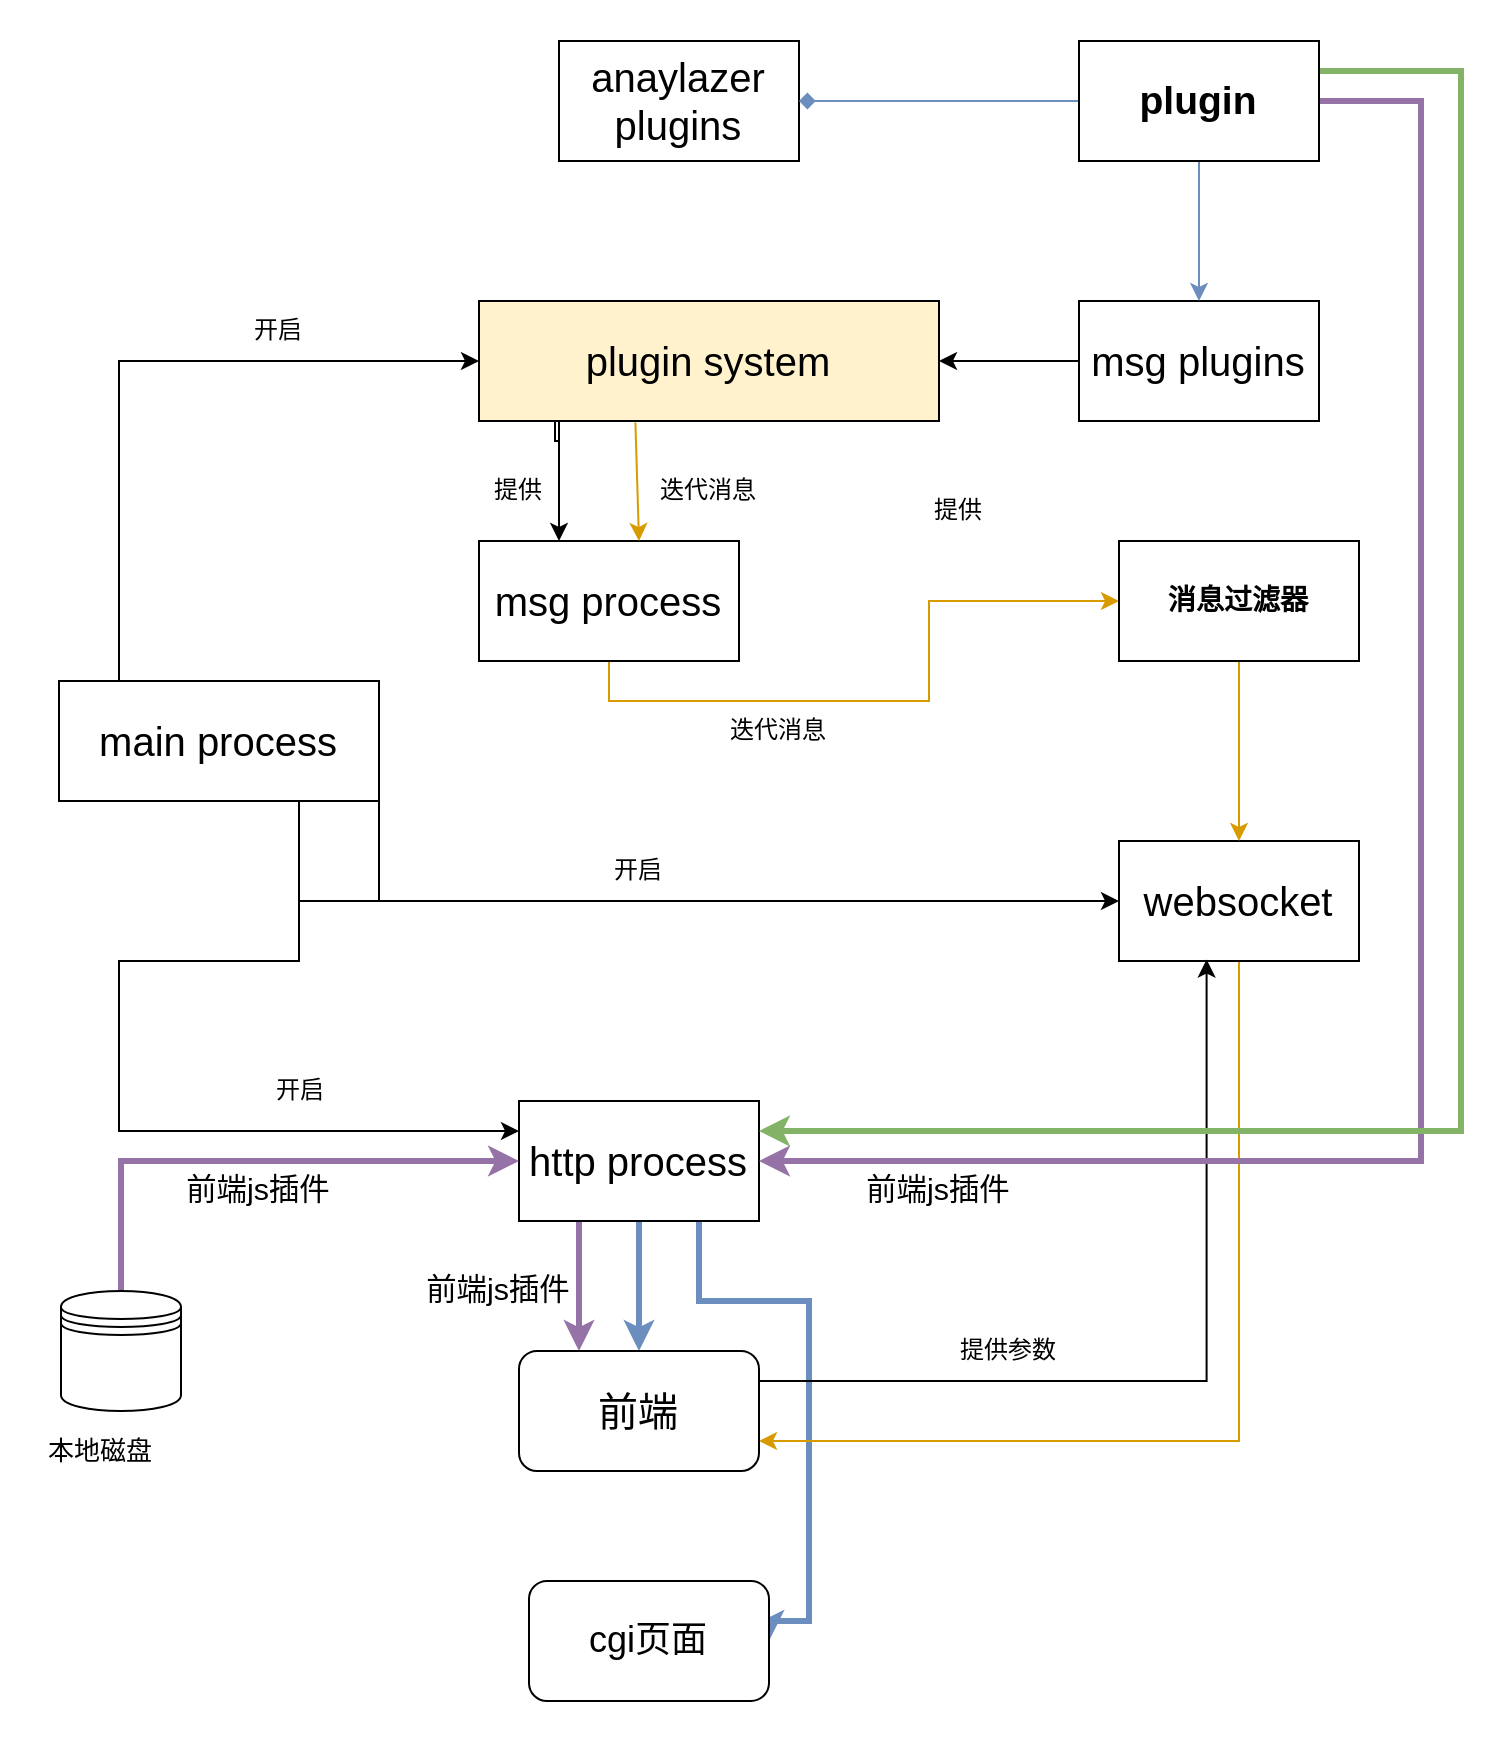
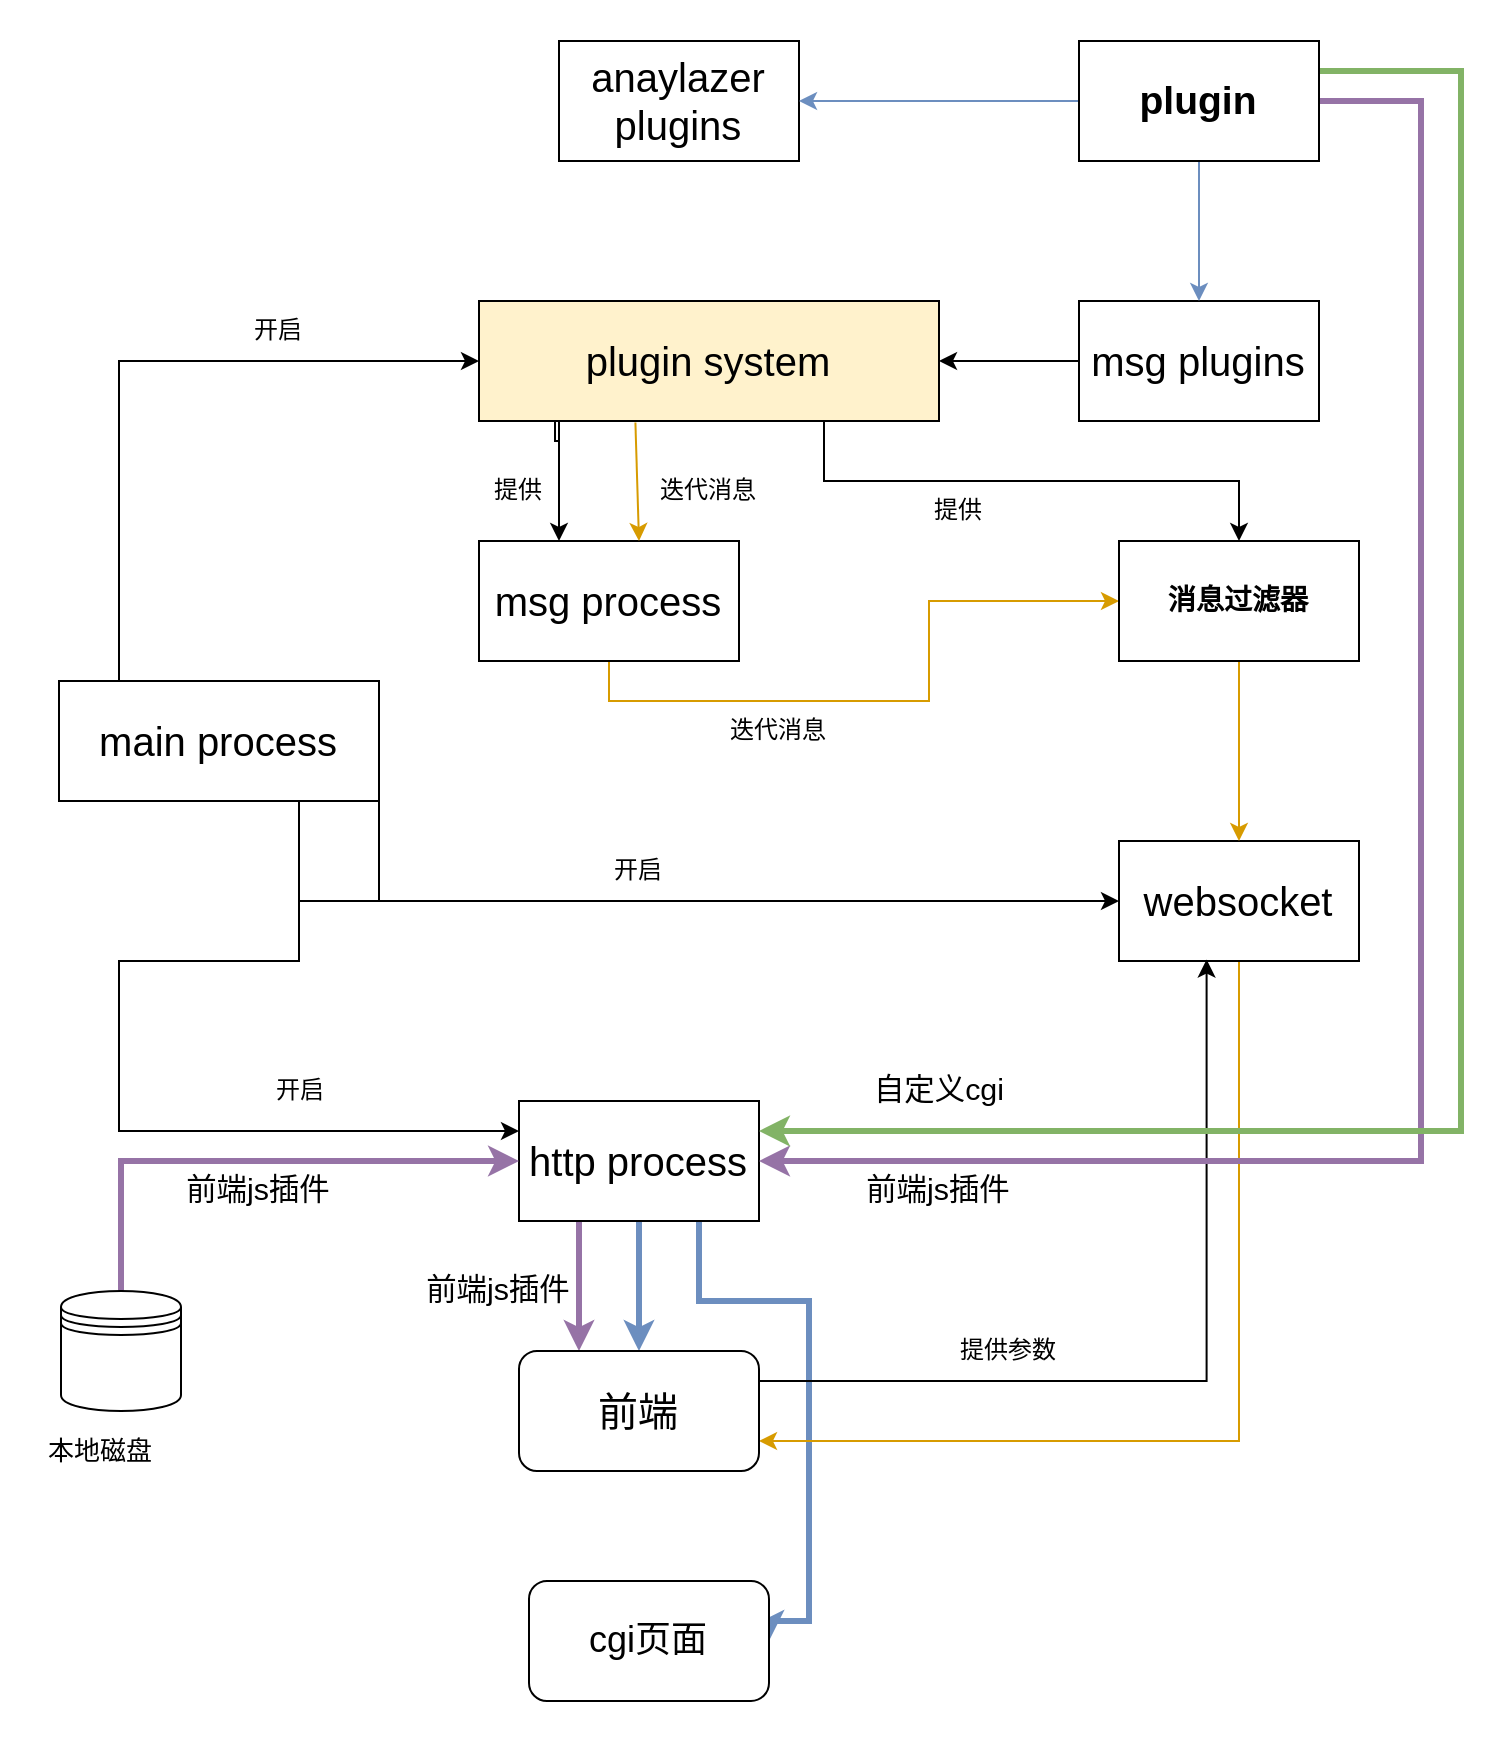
edge "plugin" -> "anaylazer plugins": arrowhead diamond -> classic
edge "plugin system" -> "消息过滤器": added
node "自定义cgi": added
